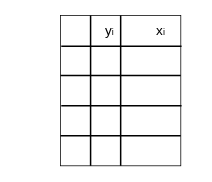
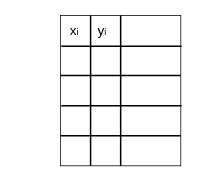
node "yi": moved (109, 30) -> (102, 30)
node "xi": moved (160, 30) -> (74, 30)
